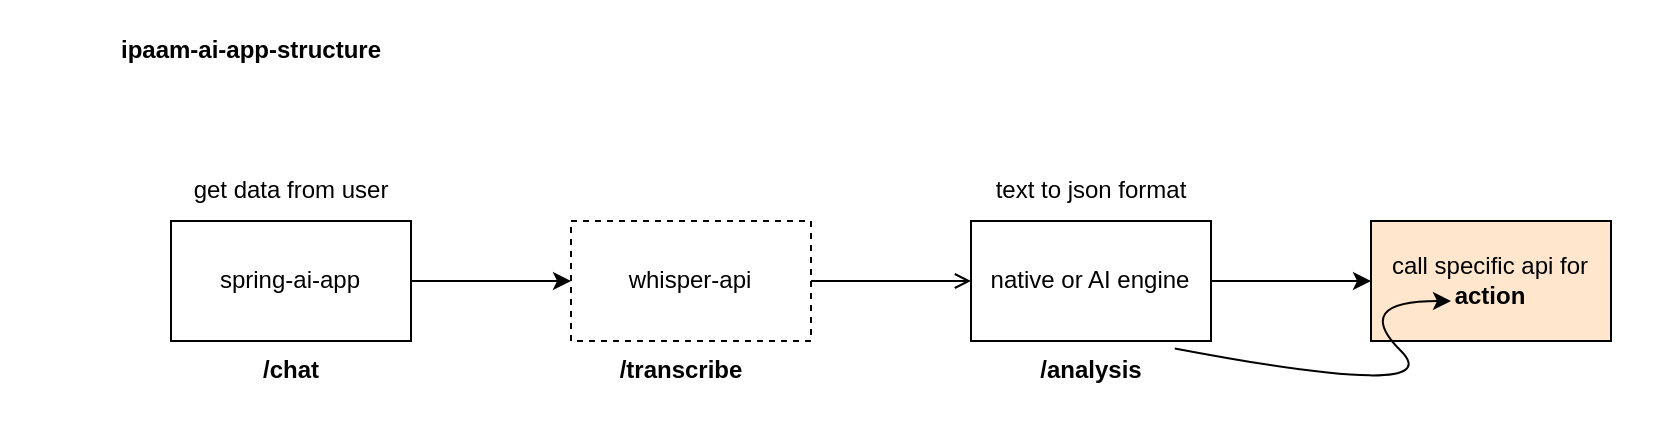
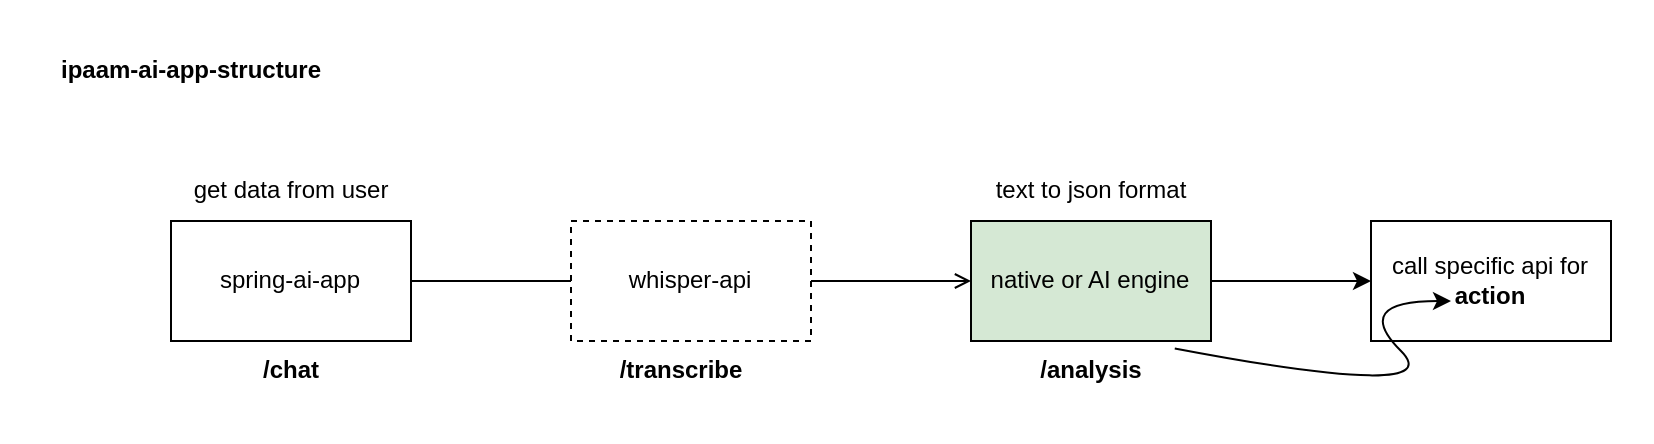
node "ipaam-ai-app-structure": moved (251, 51) -> (191, 71)
edge "spring-ai-app" -> "whisper-api": arrowhead classic -> none
node "native or AI engine": fillcolor #ffffff -> #d5e8d4
node "call specific api for action": fillcolor #ffe6cc -> #ffffff
